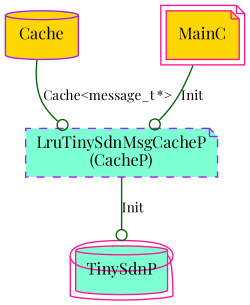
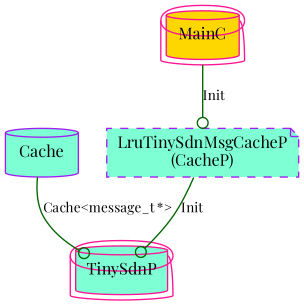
node "Cache": fillcolor gold -> aquamarine
node "MainC": shape note -> cylinder
edge "Cache" -> "LruTinySdnMsgCacheP (CacheP)": now "Cache" -> "TinySdnP"
